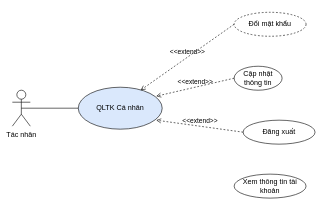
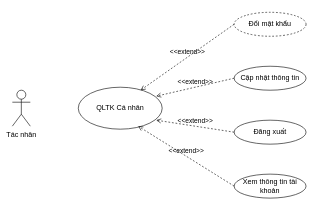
node "Cập nhật thông tin": size 48x24 -> 72x24
edge "Tác nhân" -- "QLTK Cá nhân": removed
node "QLTK Cá nhân": fillcolor #dae8fc -> #ffffff
node "Đăng xuất": moved (279, 132) -> (270, 132)
edge "Xem thông tin tài khoản" -> "QLTK Cá nhân": added, label "<<extend>>"
